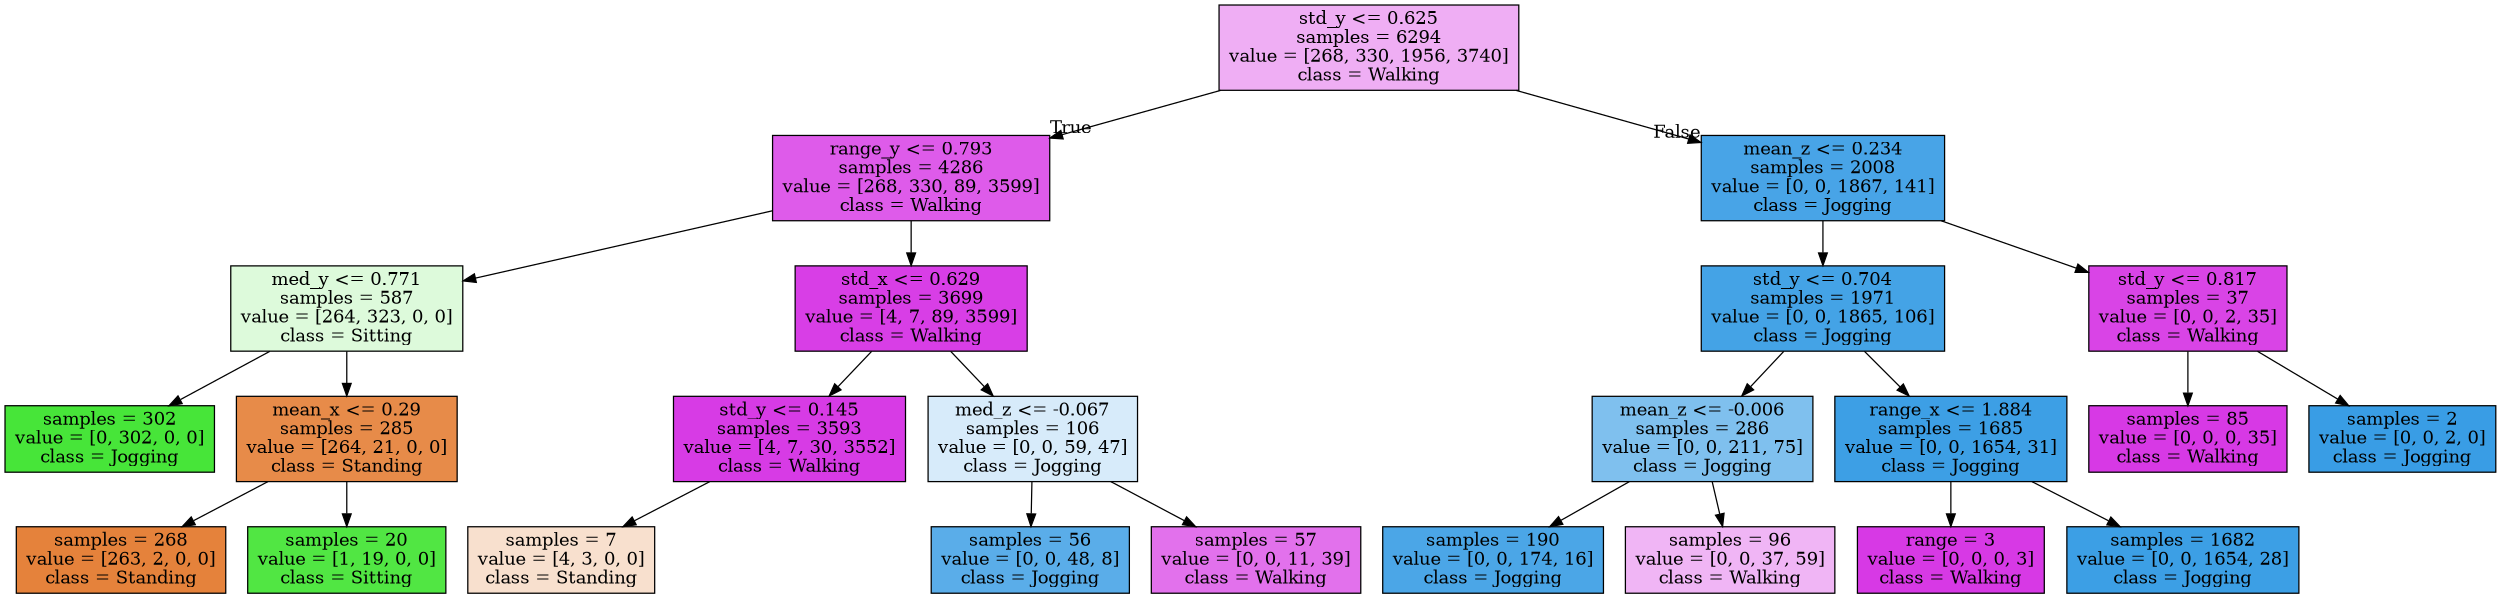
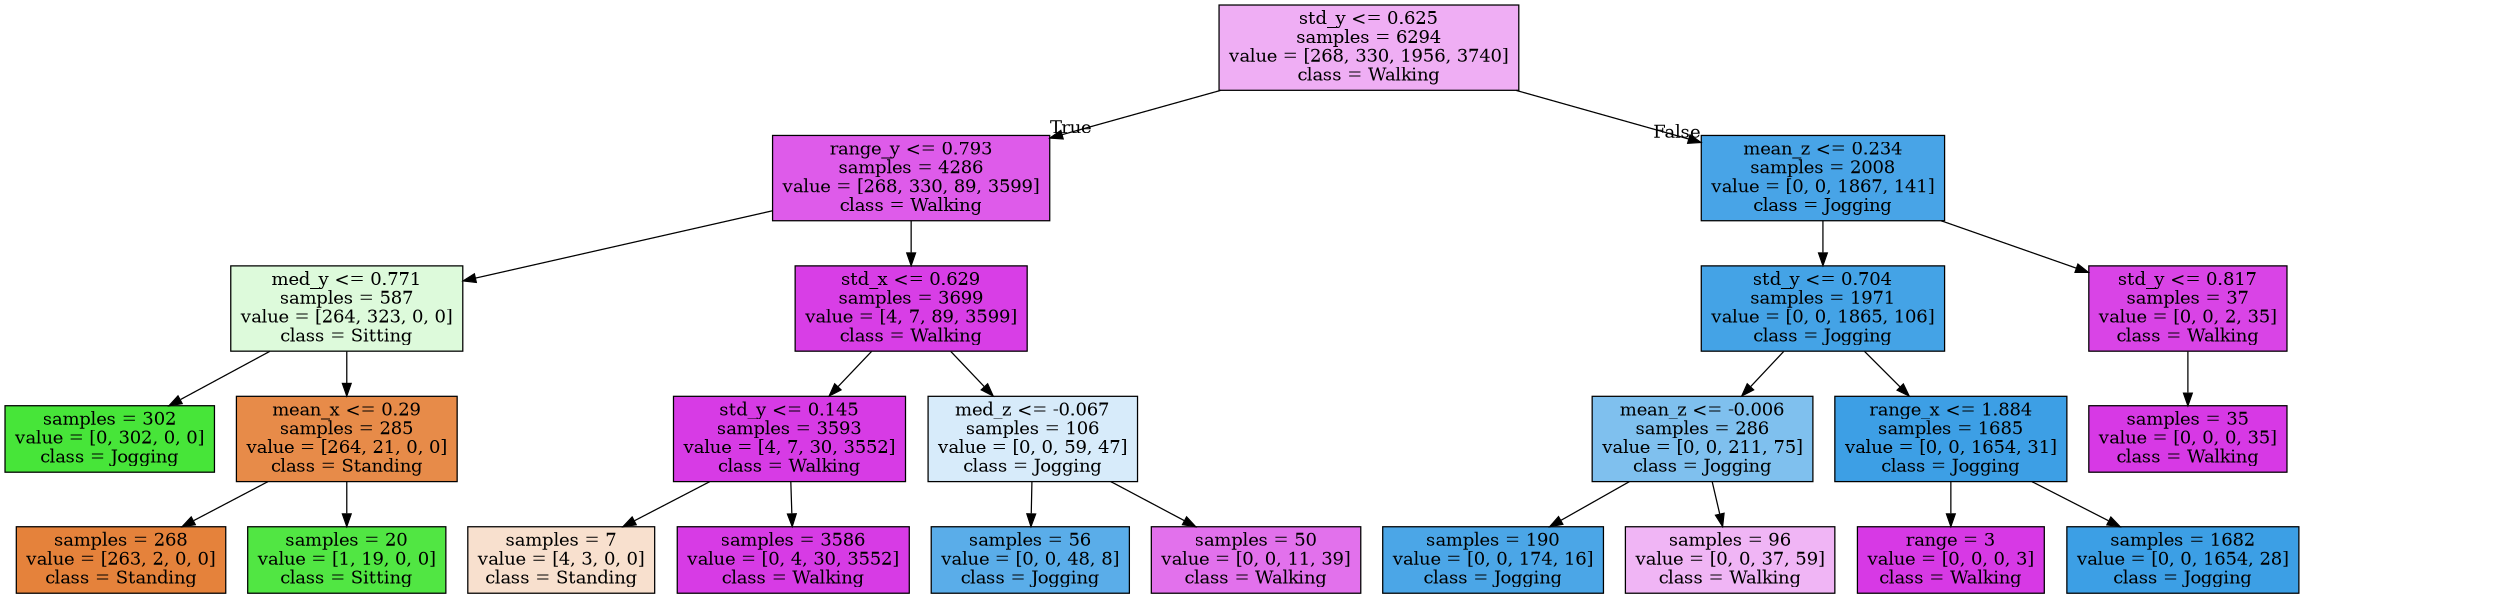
node "samples = 85 value = [0, 0, 0, 35] class = Walking": label "samples = 85 value = [0, 0, 0, 35] class = Walking" -> "samples = 35 value = [0, 0, 0, 35] class = Walking"
node "samples = 2 value = [0, 0, 2, 0] class = Jogging": removed
node "samples = 3586 value = [0, 4, 30, 3552] class = Walking": added
node "samples = 57 value = [0, 0, 11, 39] class = Walking": label "samples = 57 value = [0, 0, 11, 39] class = Walking" -> "samples = 50 value = [0, 0, 11, 39] class = Walking"
